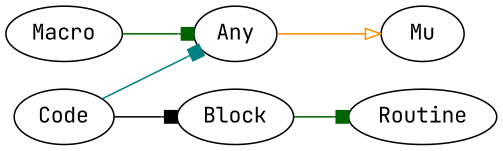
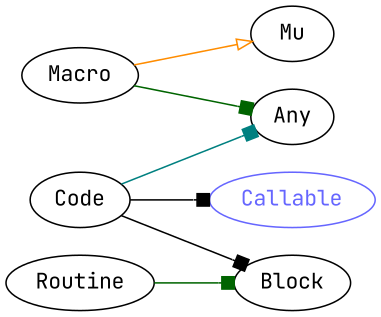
edge "Any" -> "Mu": now "Macro" -> "Mu"
edge "Block" -> "Routine": reversed
node "Callable": added
